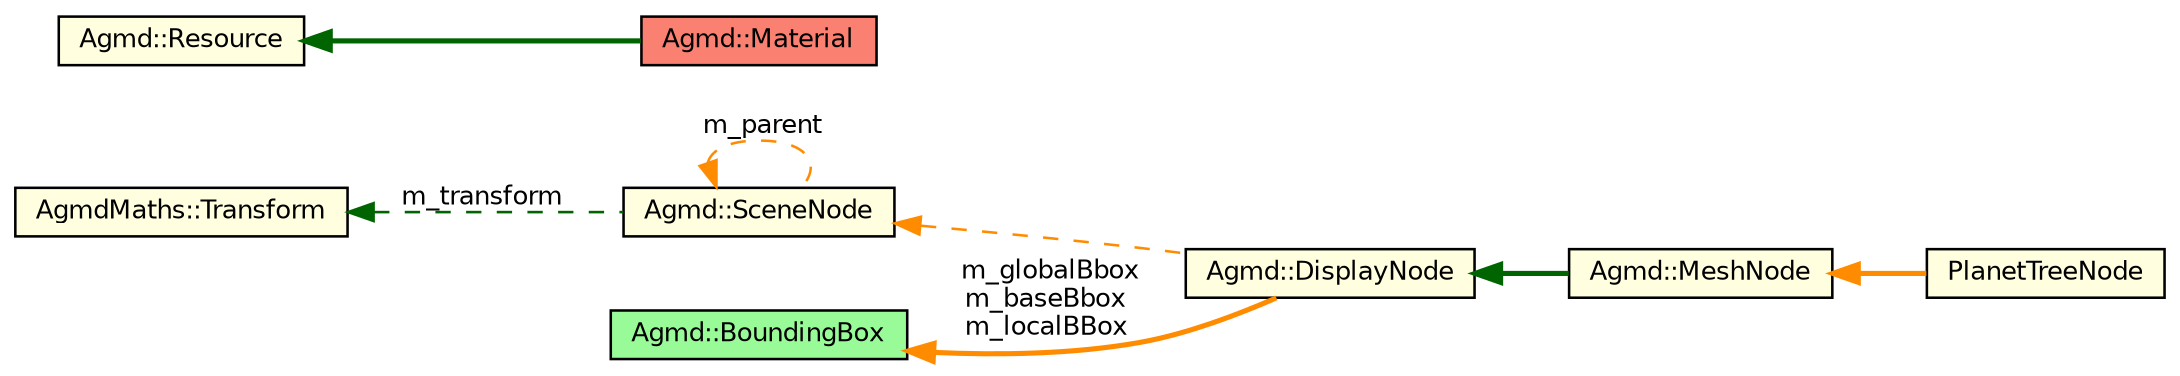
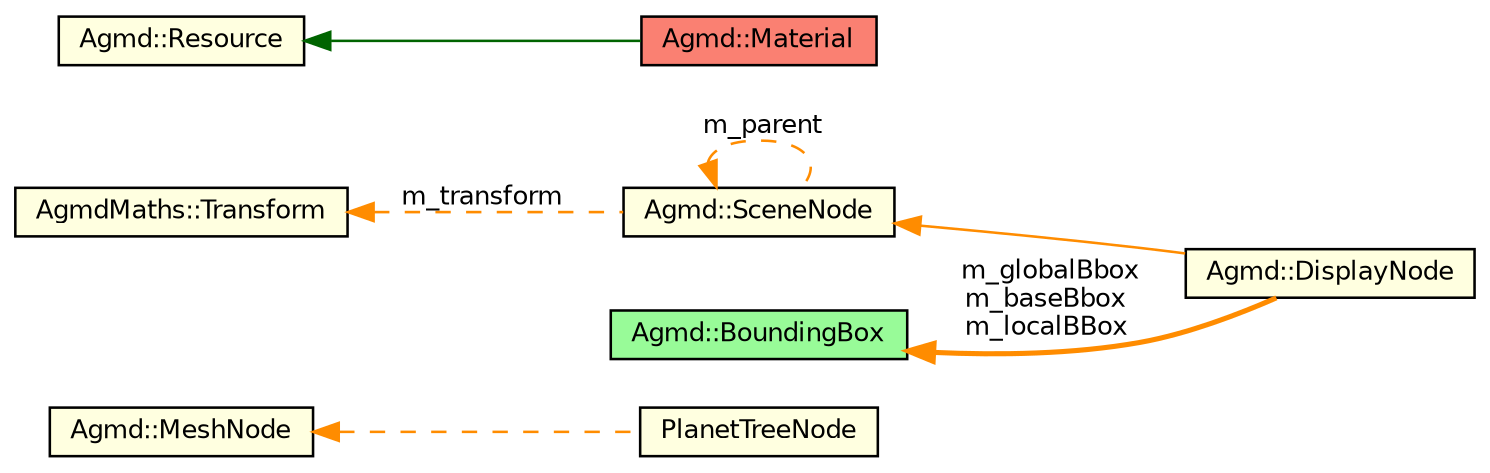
edge "Agmd::Material" -> "Agmd::Resource": style bold -> solid
edge "Agmd::SceneNode" -> "AgmdMaths::Transform": color darkgreen -> darkorange
edge "Agmd::DisplayNode" -> "Agmd::SceneNode": style dashed -> solid
edge "Agmd::MeshNode" -> "Agmd::DisplayNode": removed
edge "PlanetTreeNode" -> "Agmd::MeshNode": style bold -> dashed
